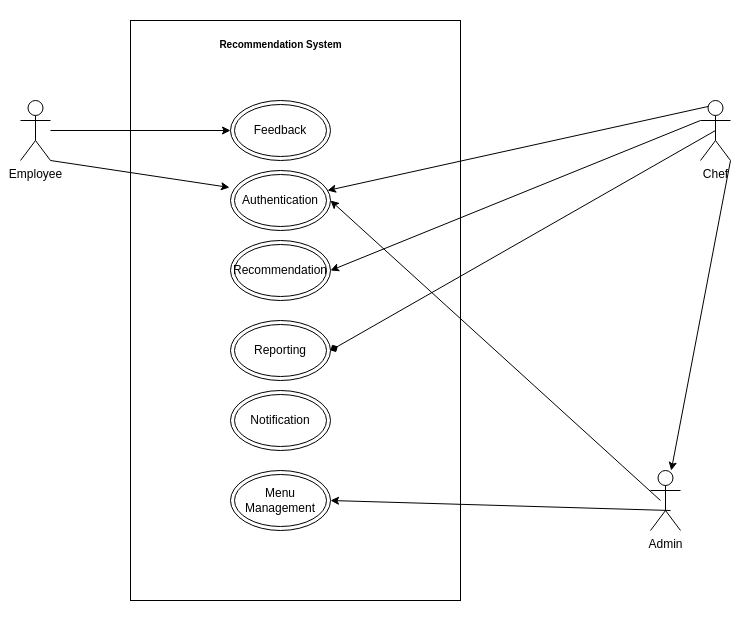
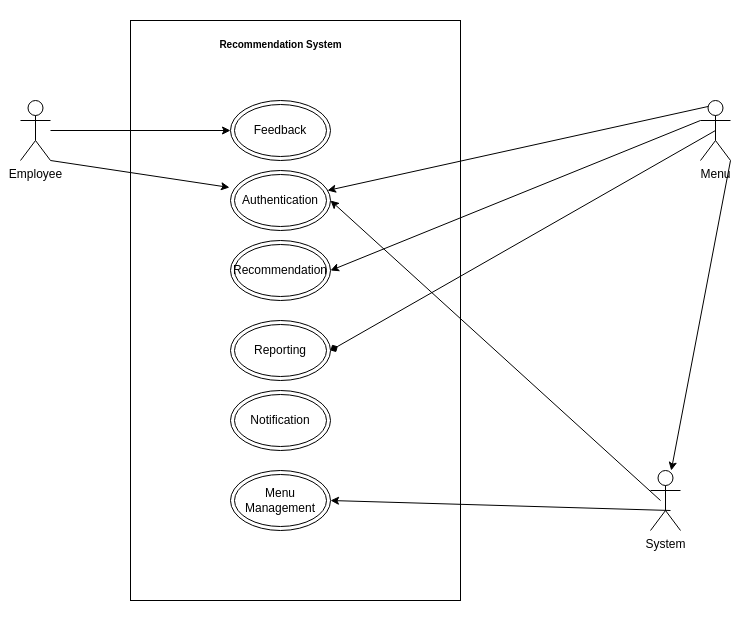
node "Chef": label "Chef" -> "Menu"
node "Admin": label "Admin" -> "System"
